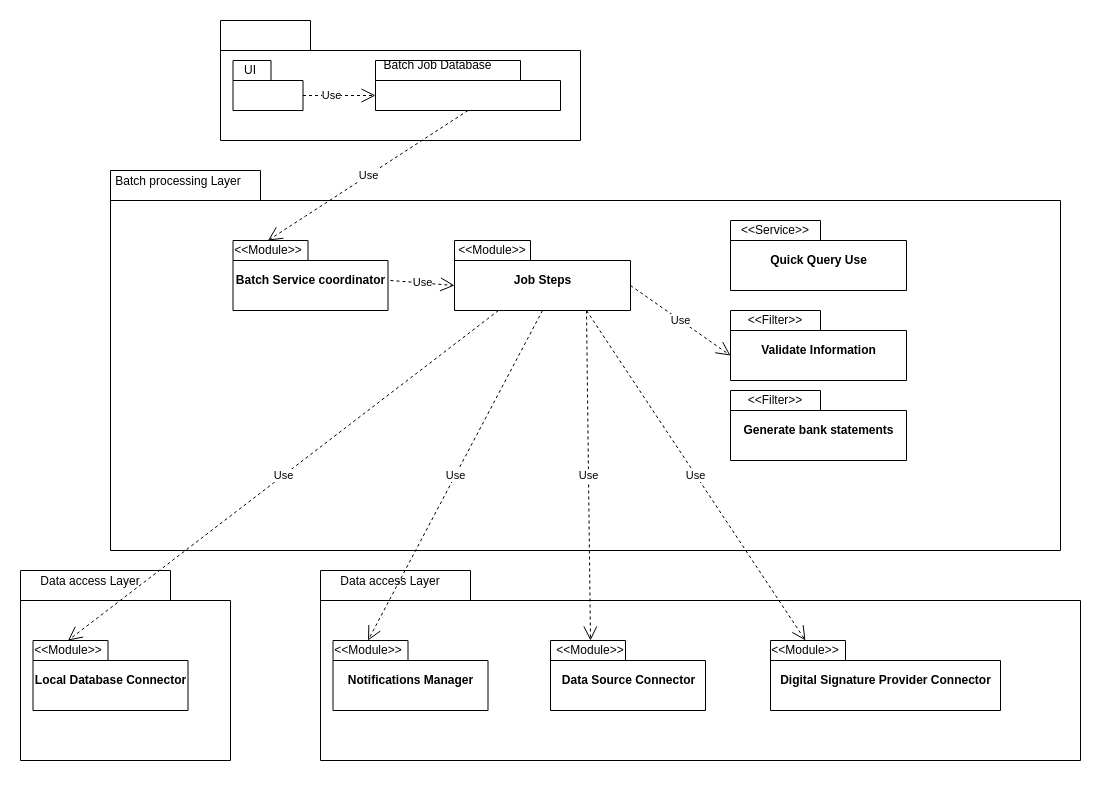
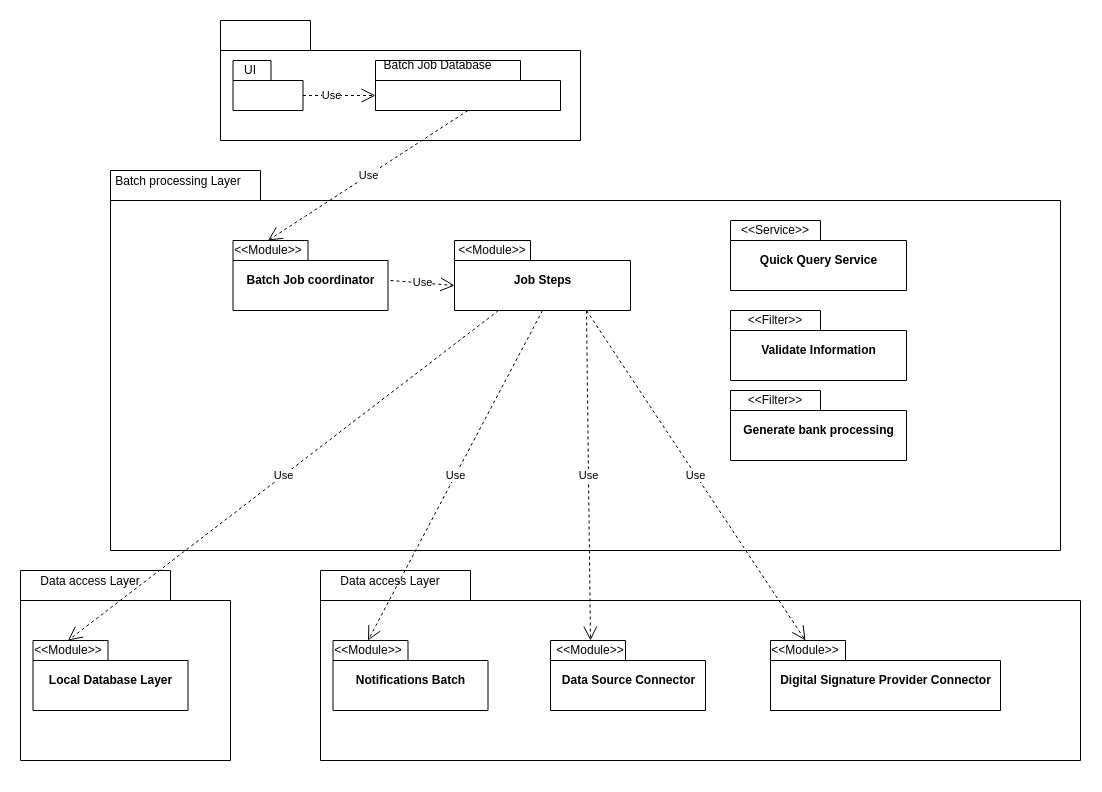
node "Quick Query Use": label "Quick Query Use" -> "Quick Query Service"
node "Batch Service coordinator": label "Batch Service coordinator" -> "Batch Job coordinator"
edge "Job Steps" -> "Validate Information": removed, label "Use"
node "Generate bank statements": label "Generate bank statements" -> "Generate bank processing"
node "Local Database Connector": label "Local Database Connector" -> "Local Database Layer"
node "Notifications Manager": label "Notifications Manager" -> "Notifications Batch"
